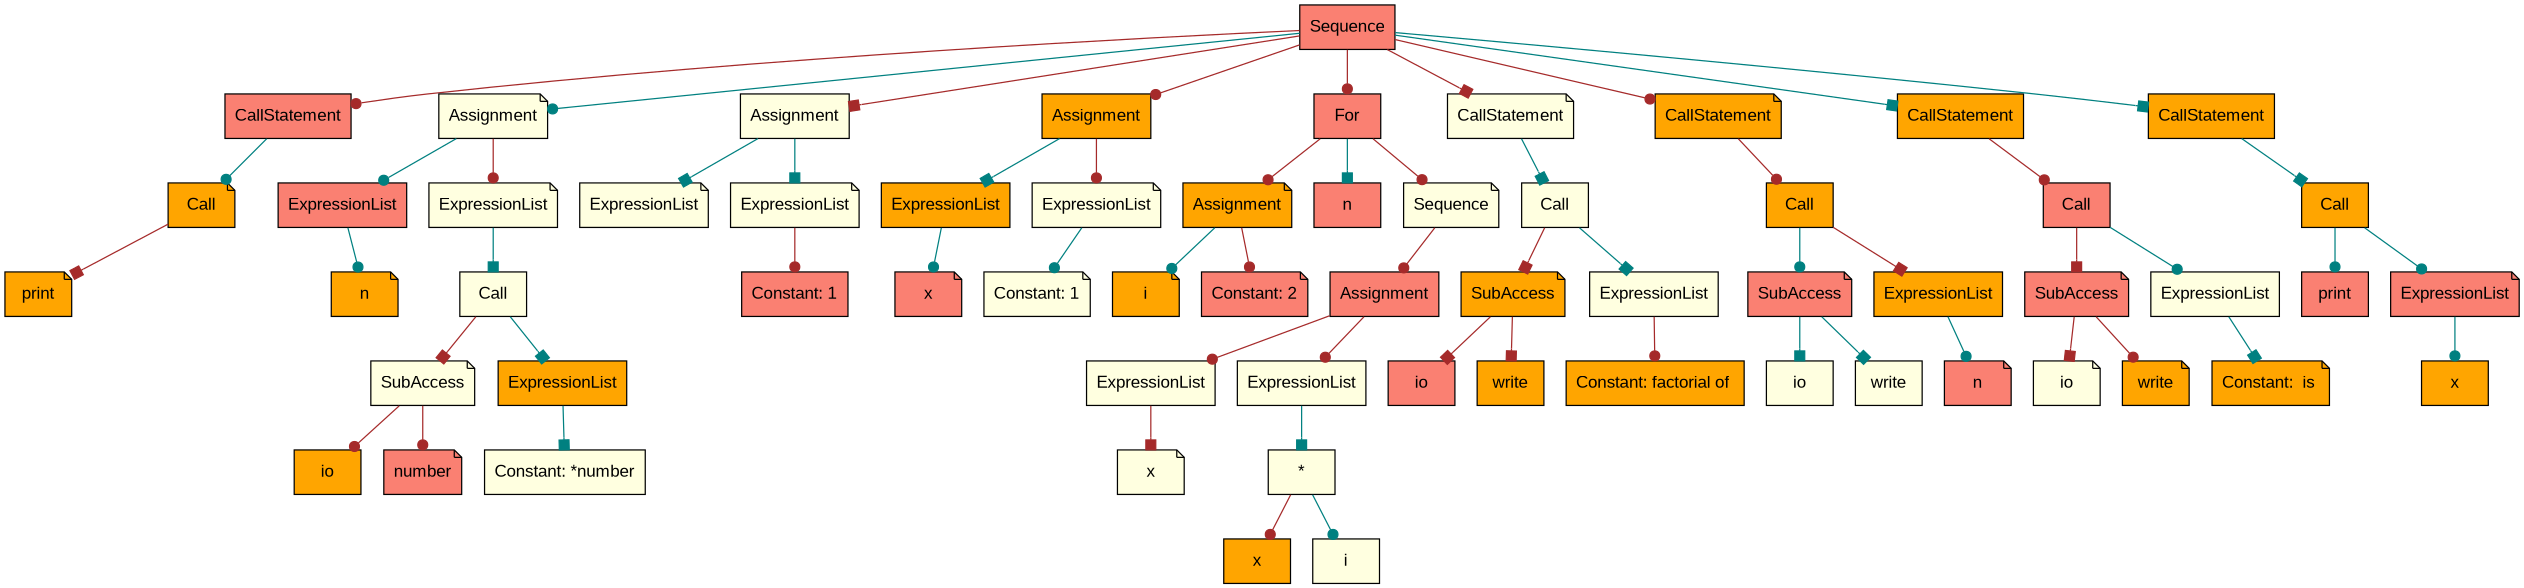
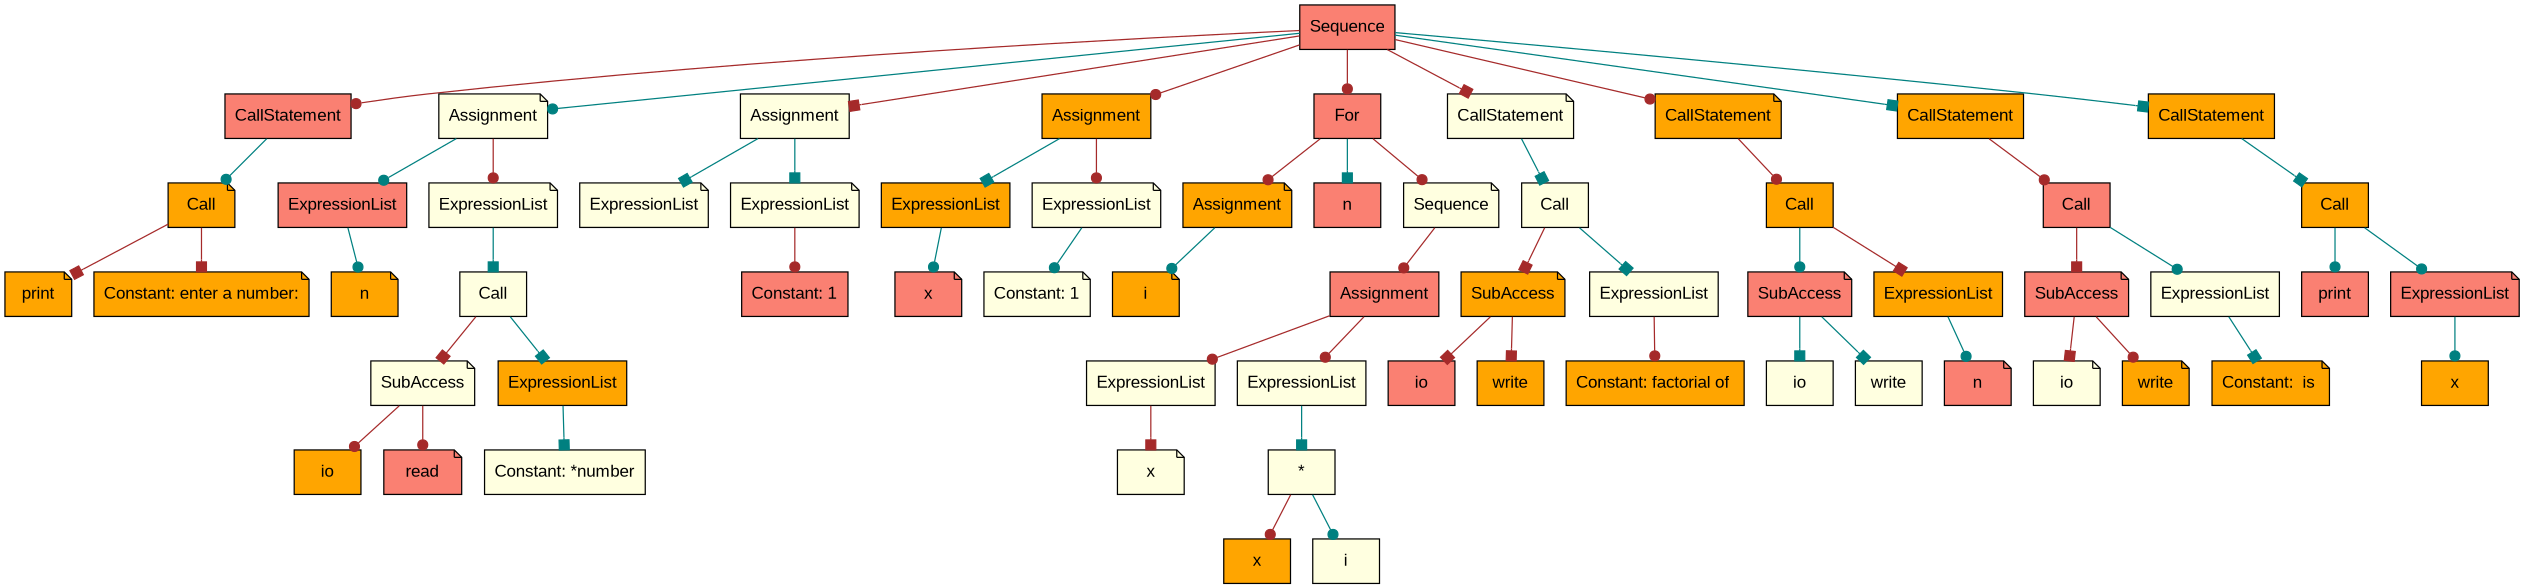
node "Constant: enter a number:": added
node "Constant: 2": removed
node "number": label "number" -> "read"
